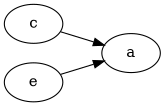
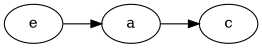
edge "c" -> "a": reversed
